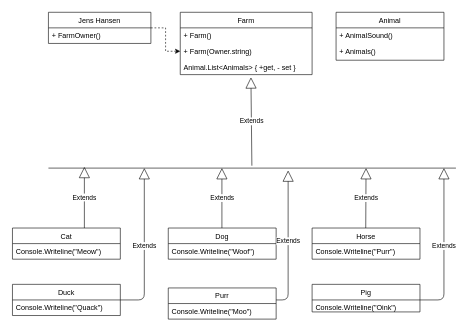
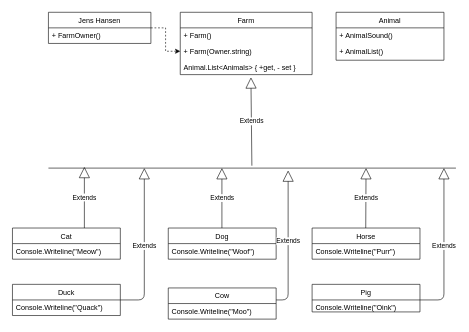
node "+ Animals()": label "+ Animals()" -> "+ AnimalList()"
node "Purr": label "Purr" -> "Cow"
